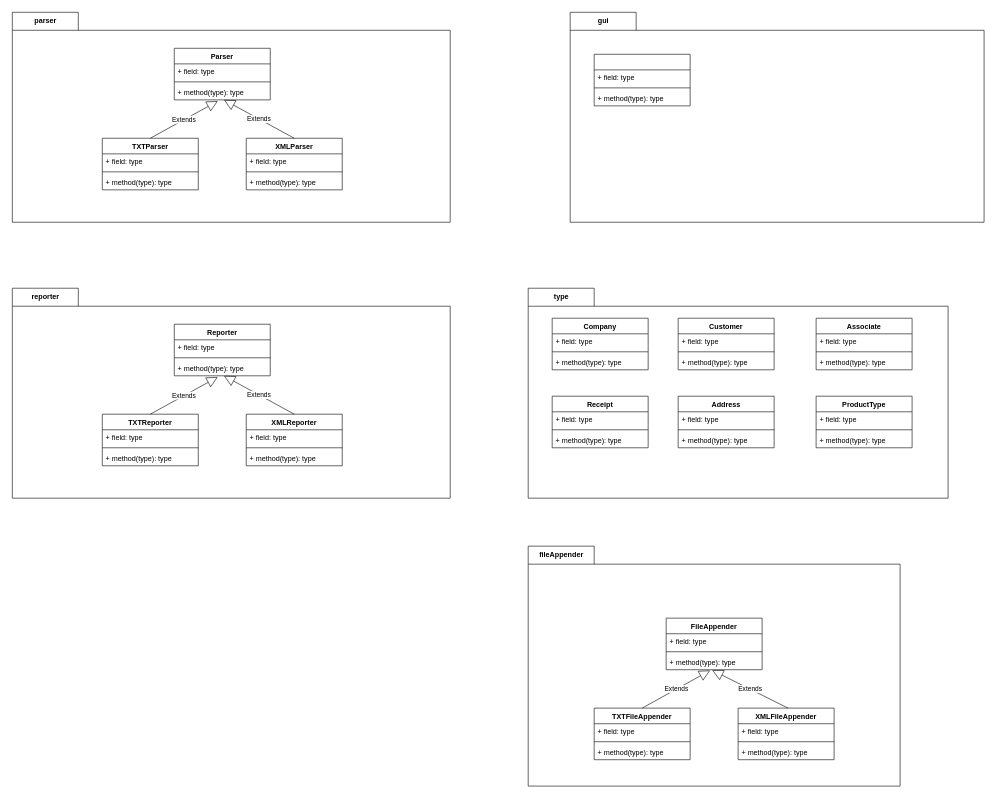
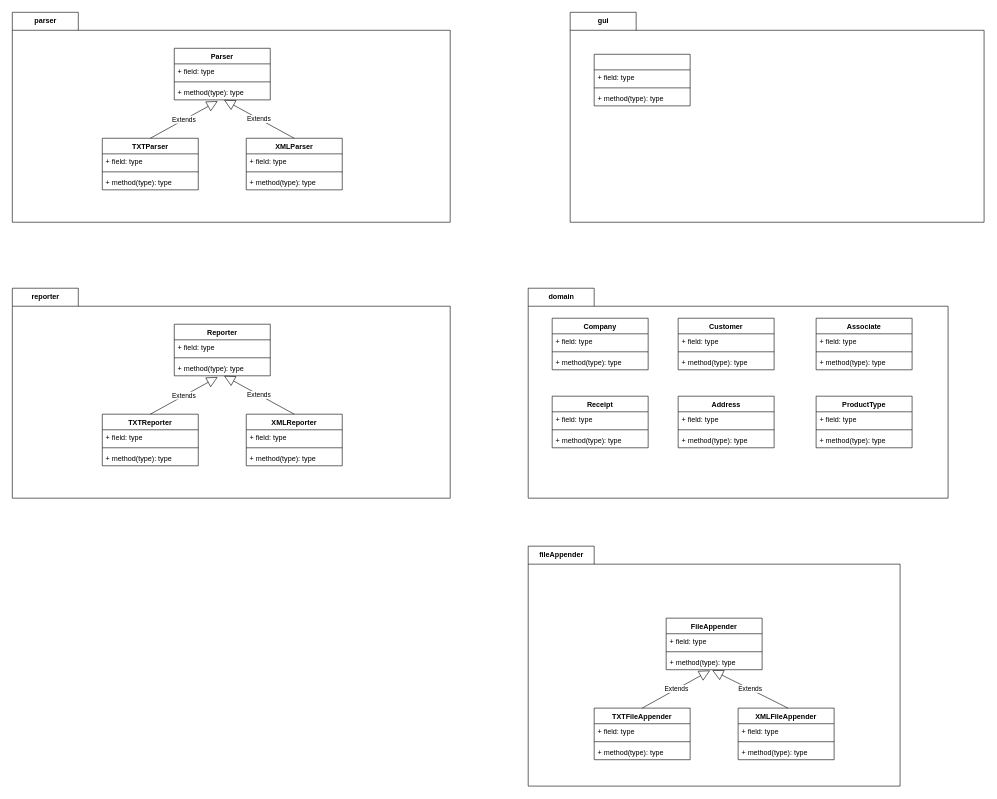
node "type": label "type" -> "domain"
